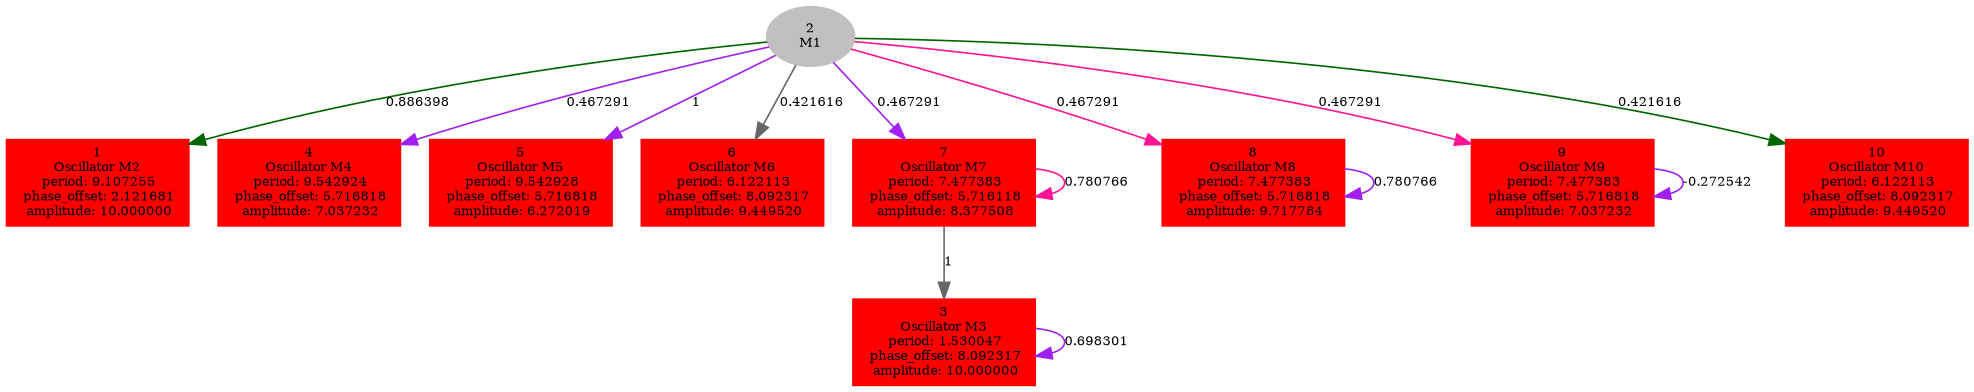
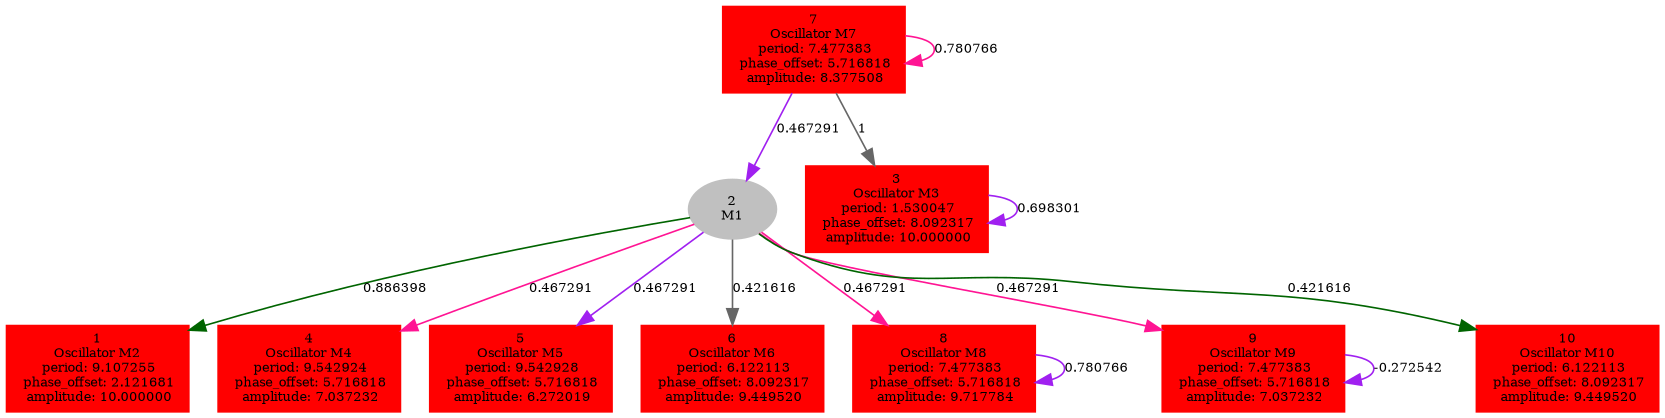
edge "2" -> "4": color purple -> deeppink
edge "2" -> "7": reversed
edge "2" -> "5": label "1 " -> "0.467291 "
node "7": text "phase_offset: 5.716118" -> "phase_offset: 5.716818"
